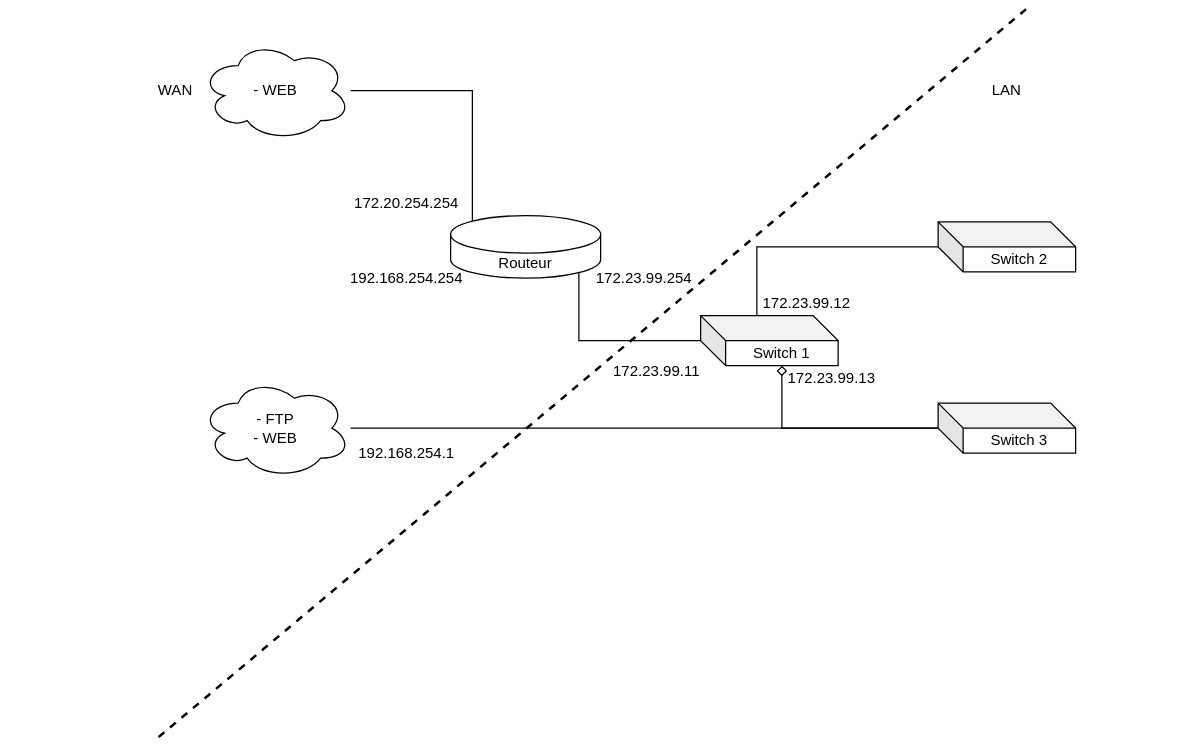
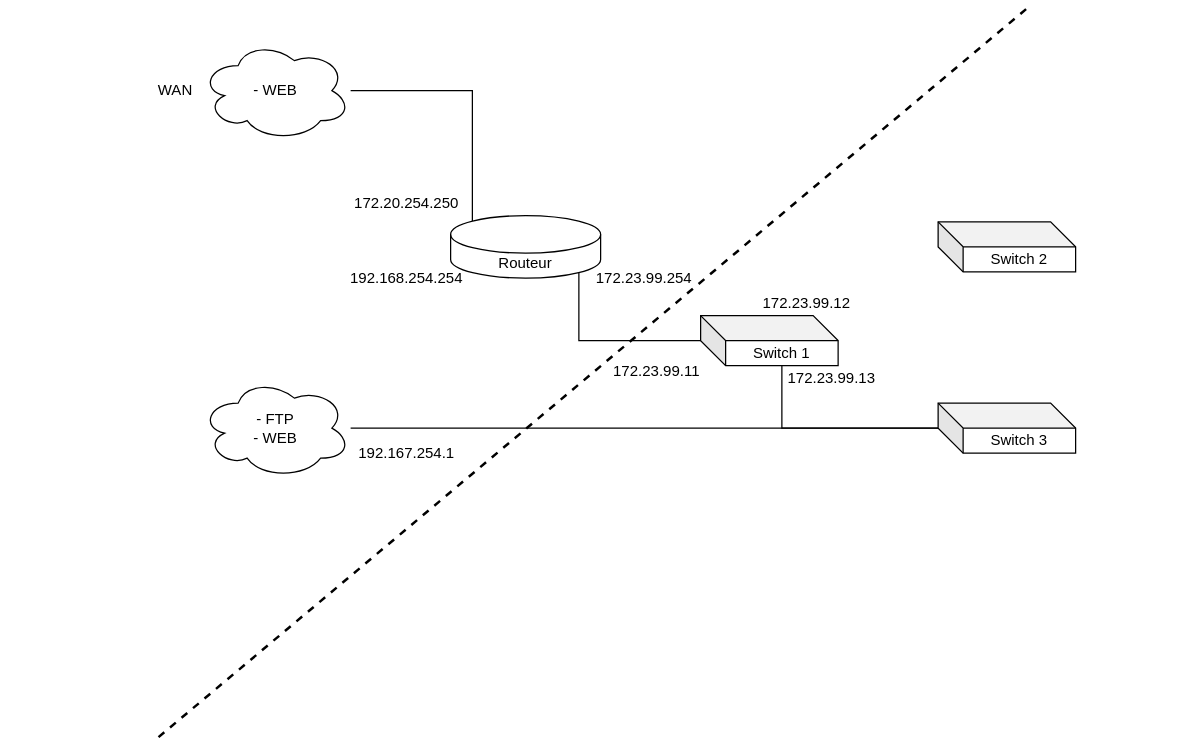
node "LAN": removed
node "172.20.254.254": label "172.20.254.254" -> "172.20.254.250"
edge "Switch 2" -- "Switch 1": removed
edge "Switch 3" -> "Switch 1": arrowhead diamond -> none
node "192.168.254.1": label "192.168.254.1" -> "192.167.254.1"
